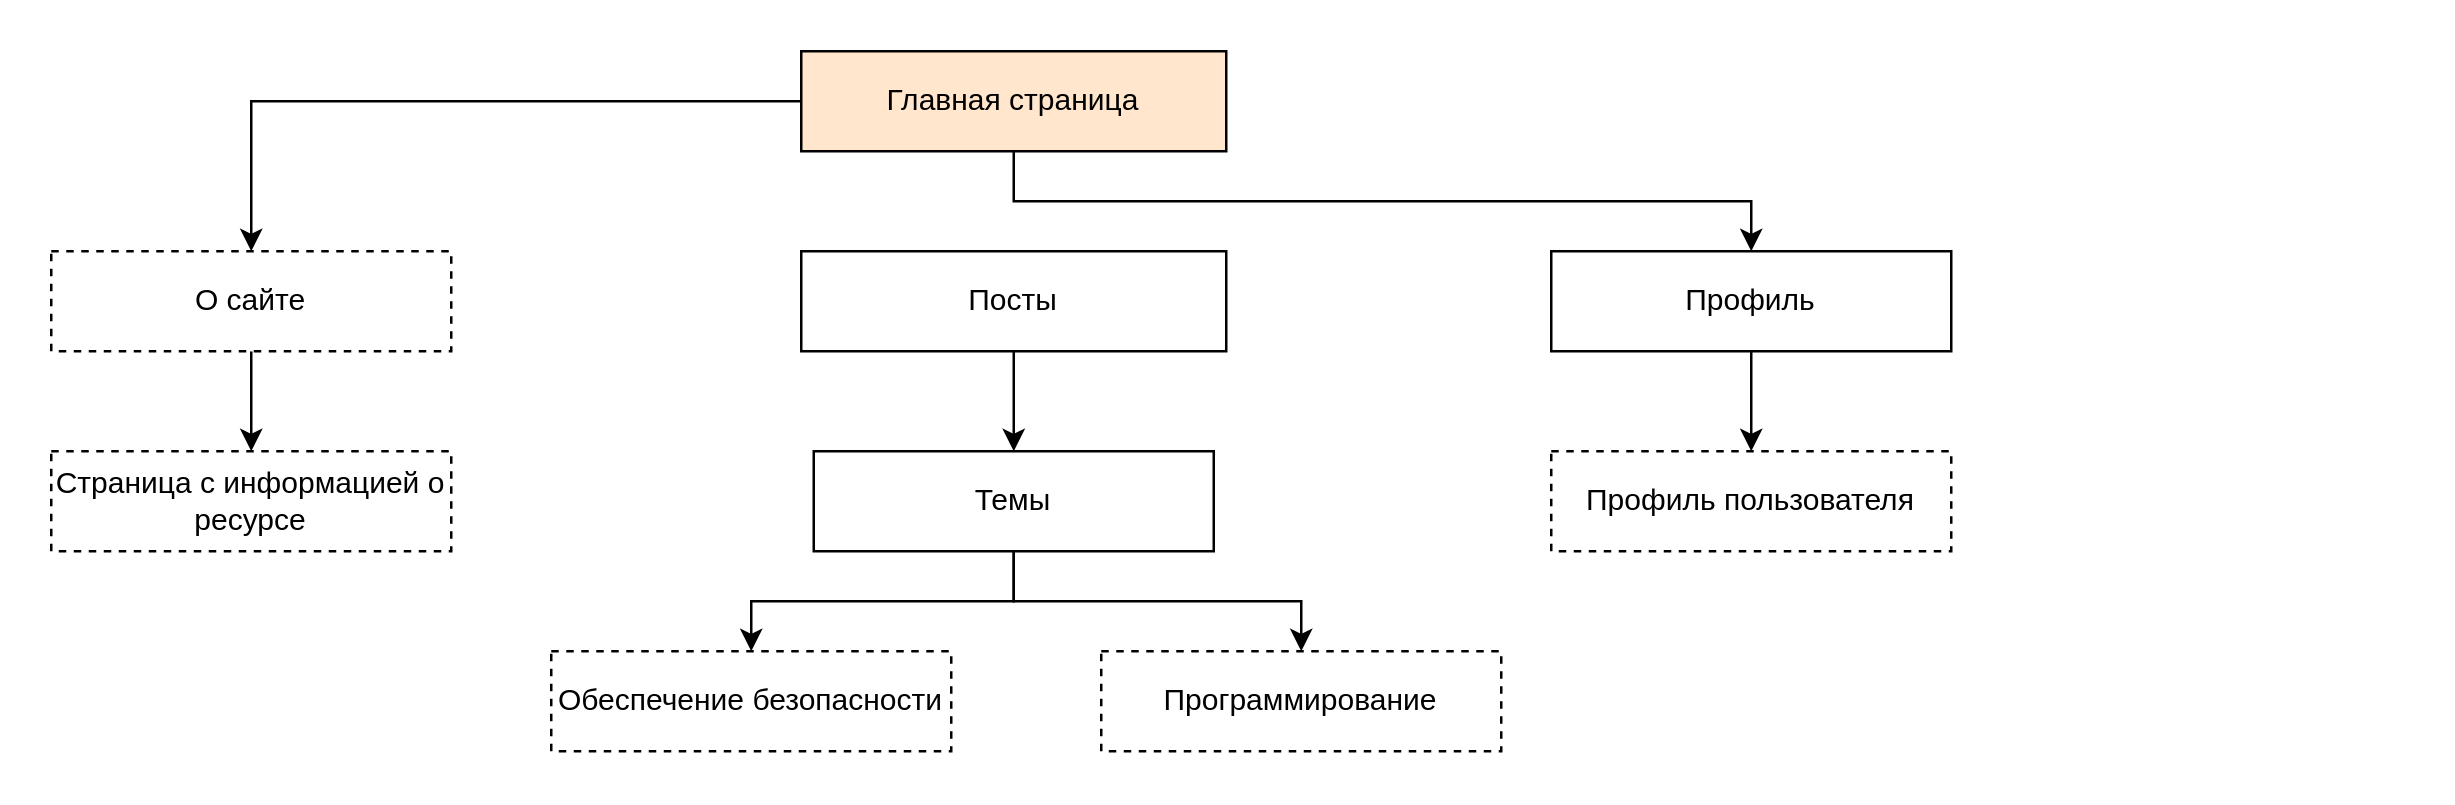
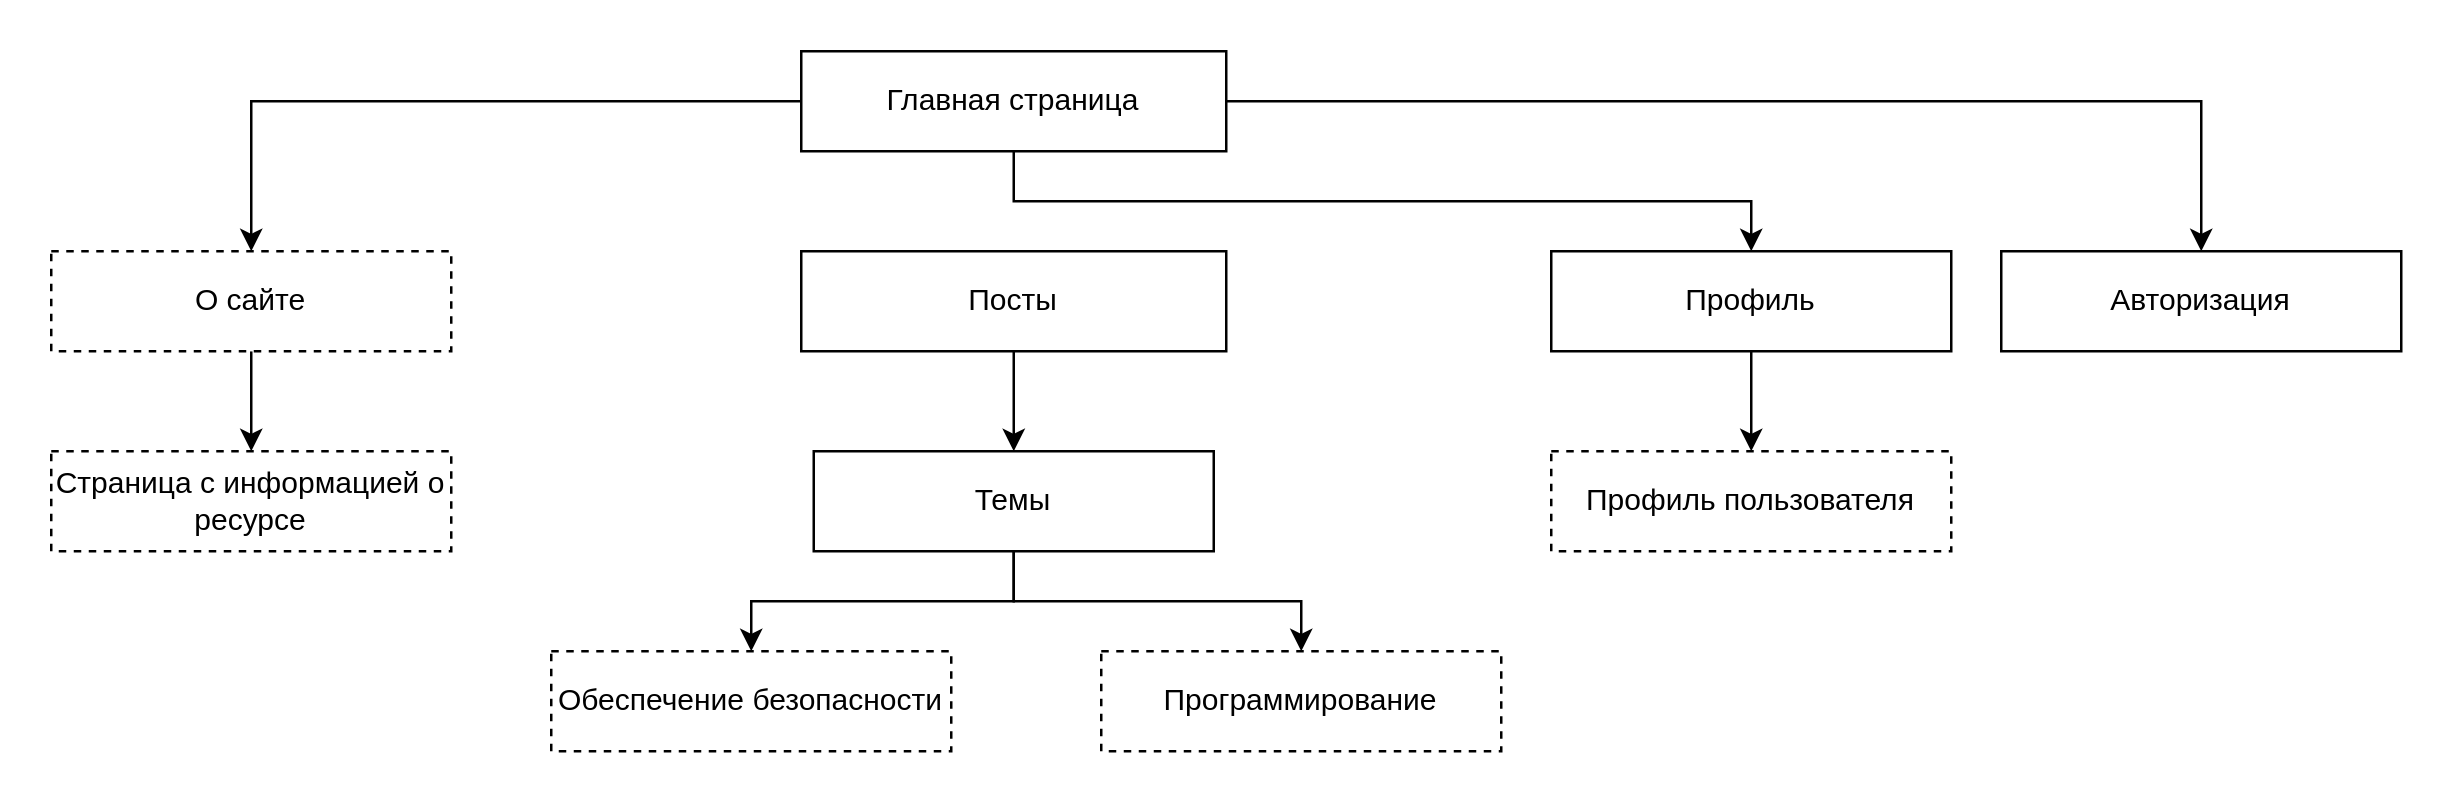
node "Главная страница": fillcolor #ffe6cc -> #ffffff
edge "Главная страница" -> "Авторизация": added
node "Авторизация": added
